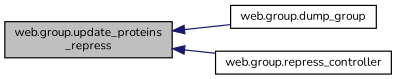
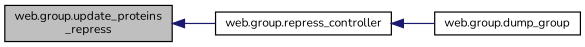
edge "web.group.dump_group" -> "web.group.update_proteins _repress": now "web.group.dump_group" -> "web.group.repress_controller"
